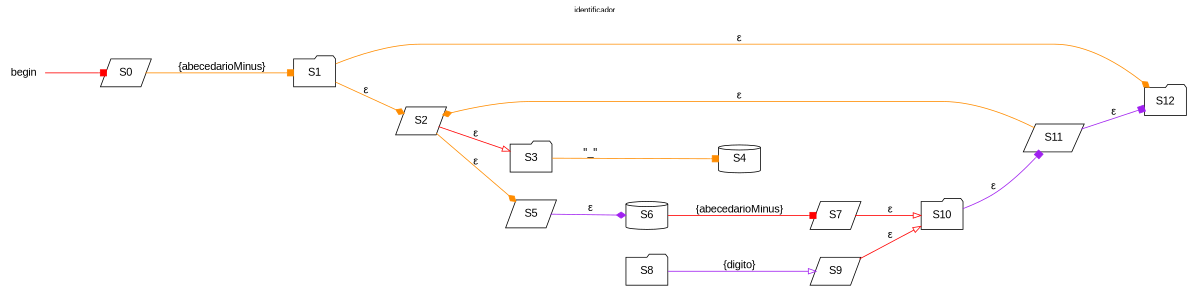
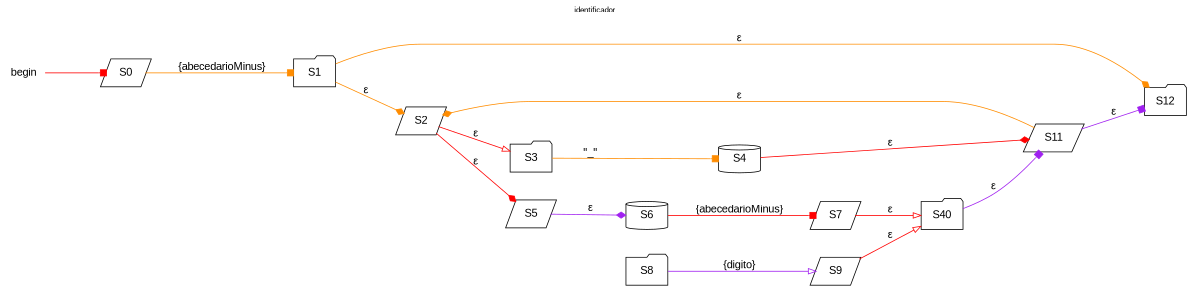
edge "S4" -> "S11": added, label "ε"
edge "S2" -> "S5": color darkorange -> red
node "S10": label "S10" -> "S40"
